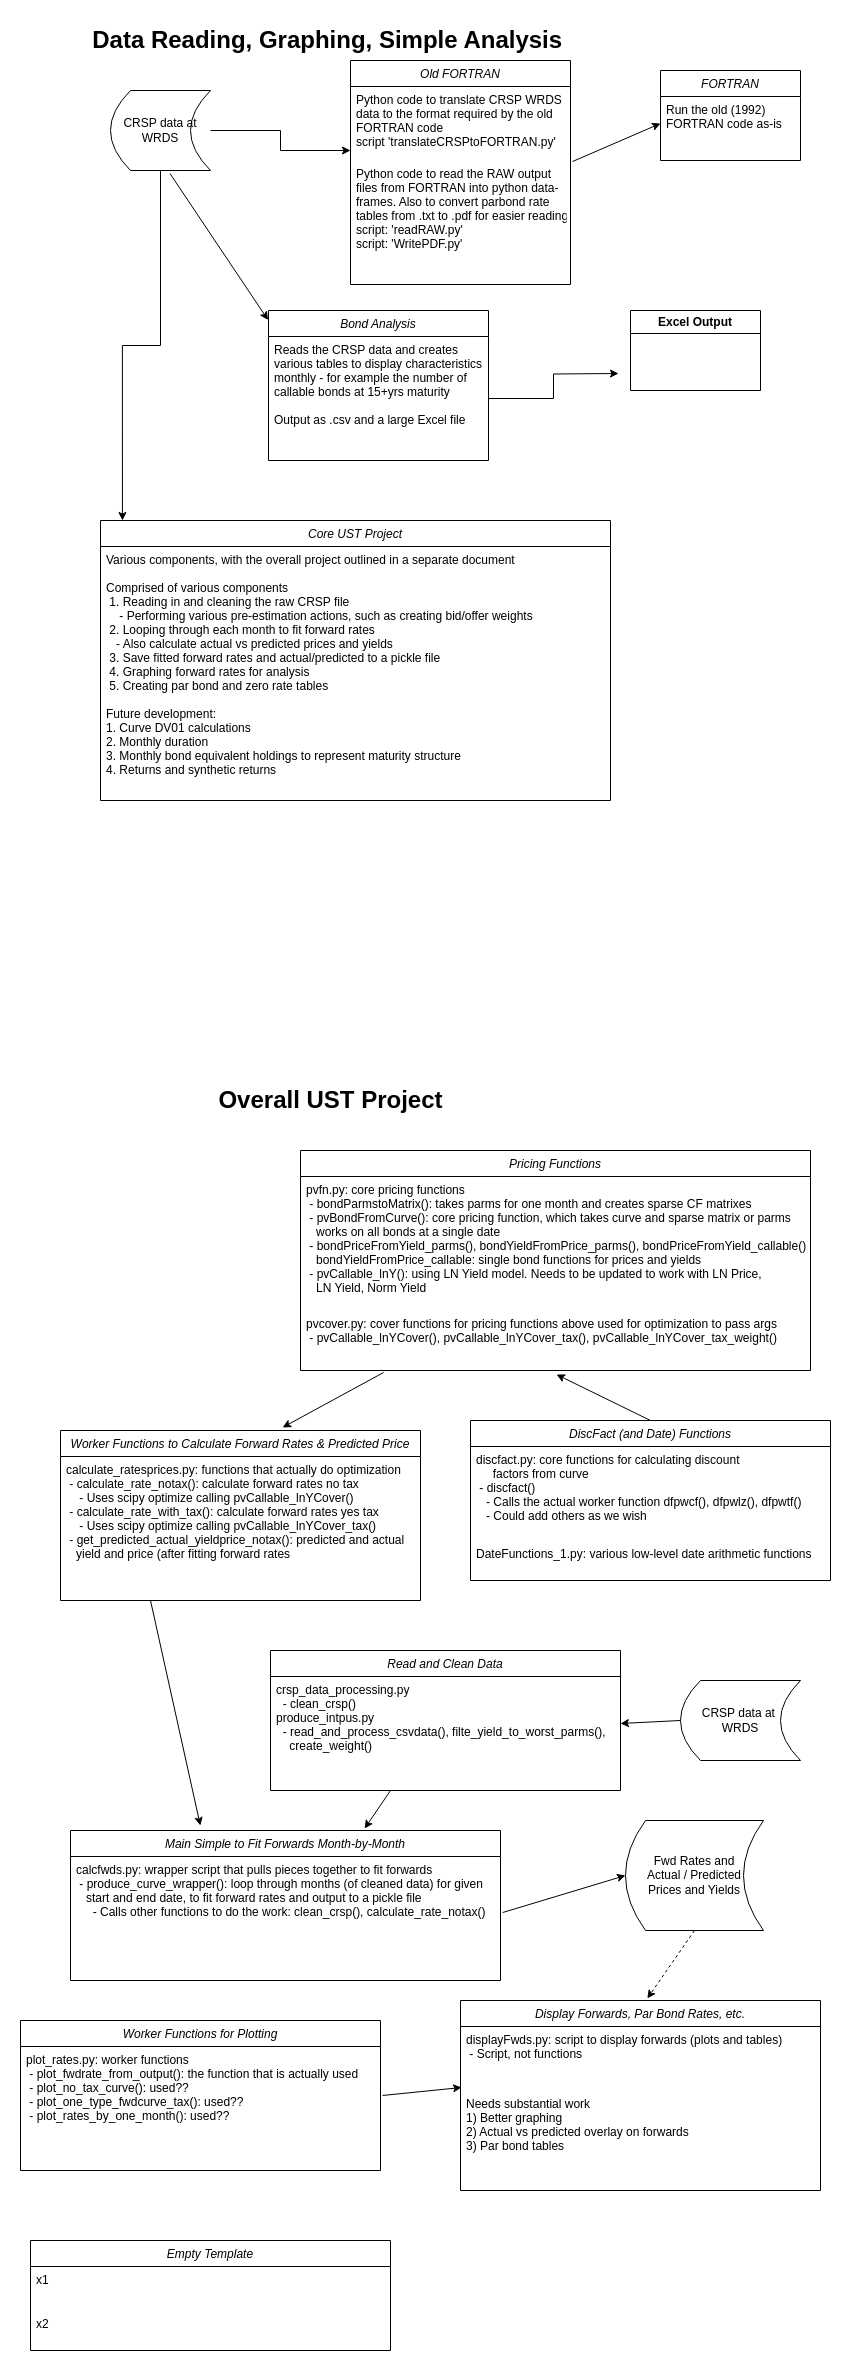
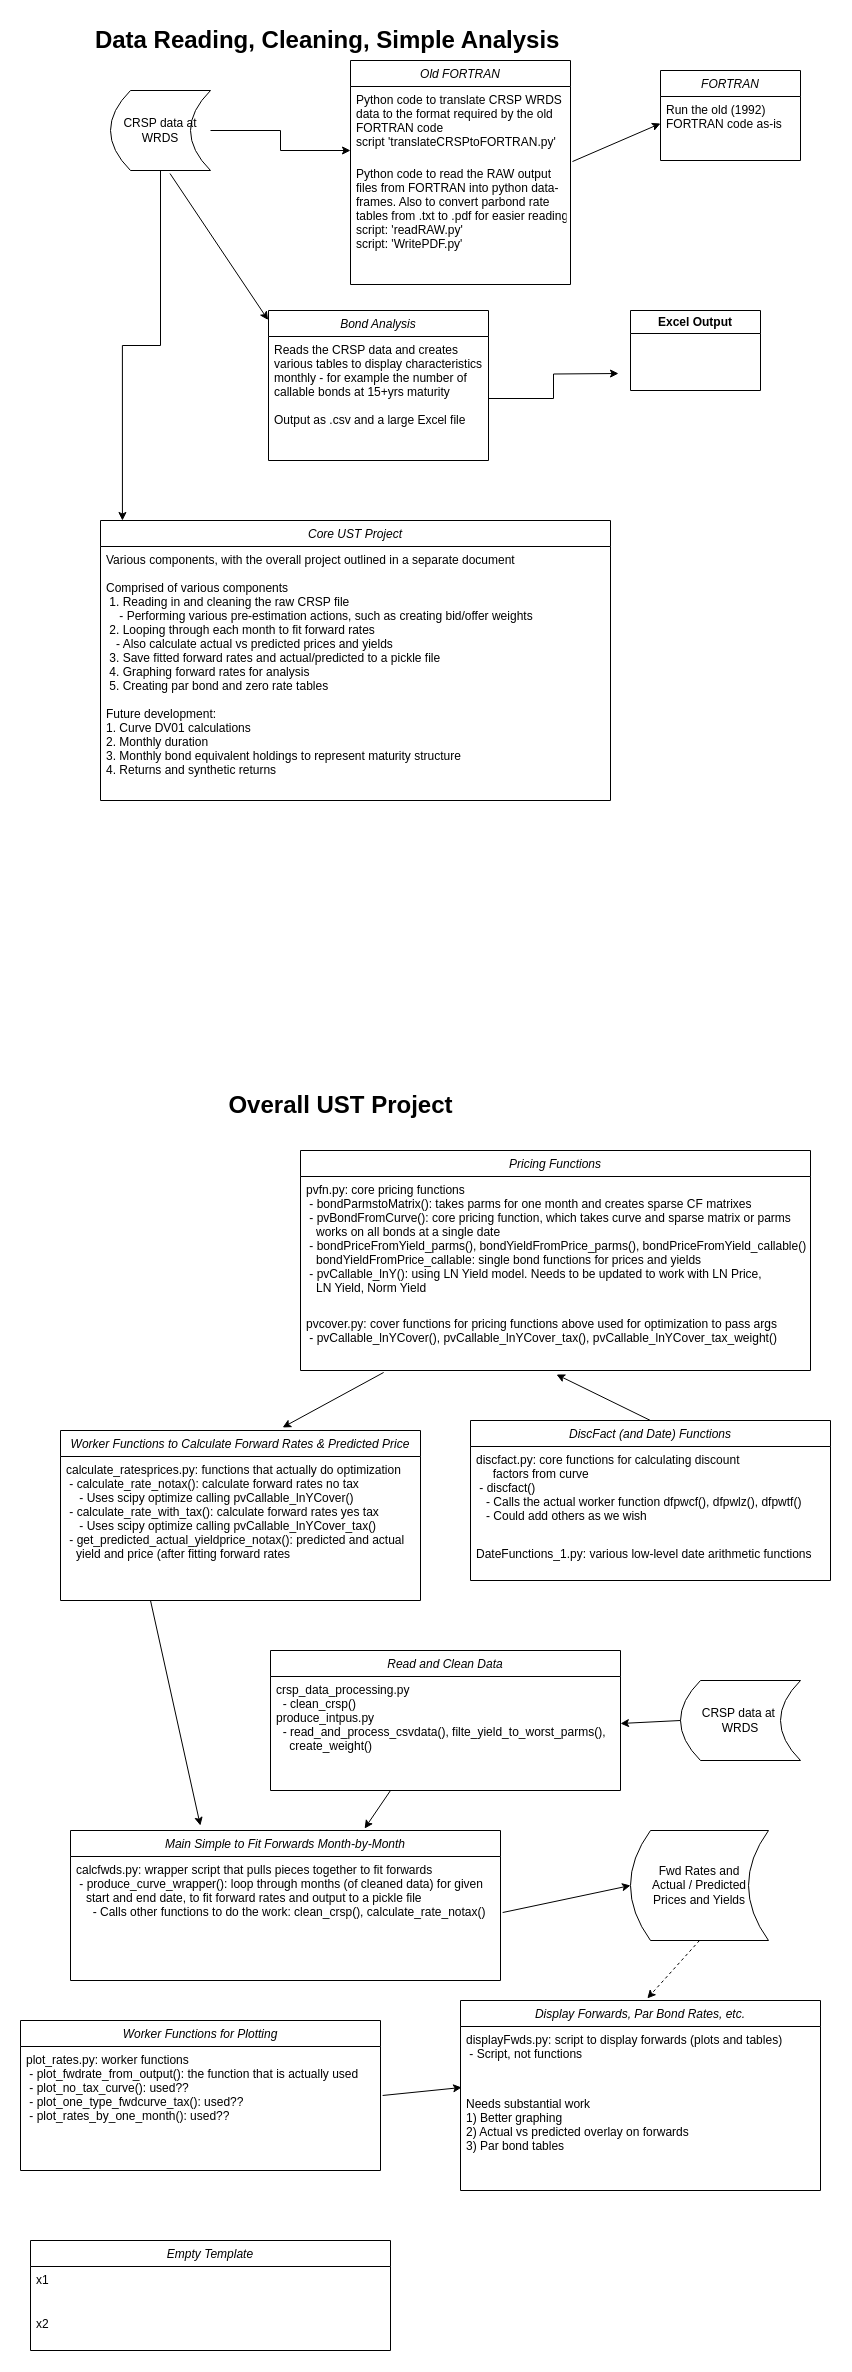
node "Data Reading, Graphing, Simple Analysis": label "Data Reading, Graphing, Simple Analysis" -> "Data Reading, Cleaning, Simple Analysis"
node "Overall UST Project": moved (331, 1101) -> (341, 1106)
node "Fwd Rates and Actual / Predicted Prices and Yields": moved (695, 1876) -> (700, 1886)
